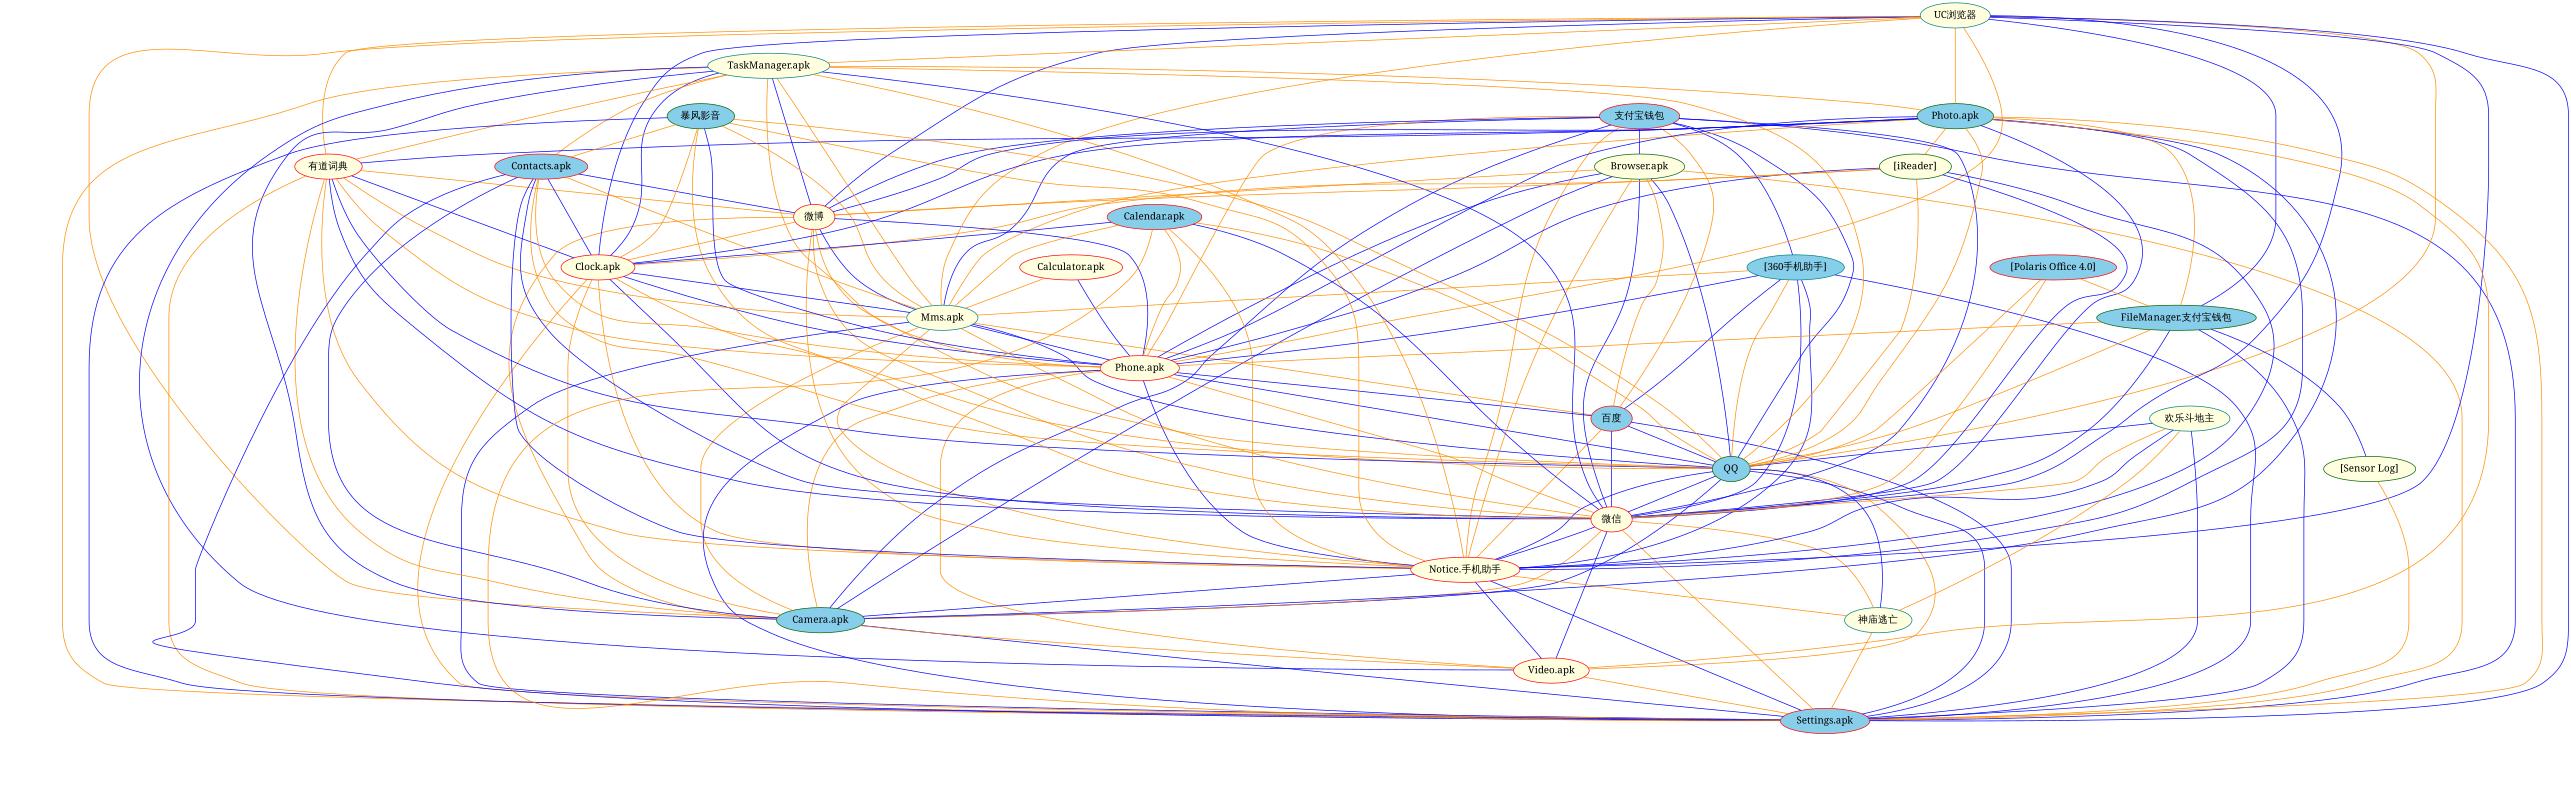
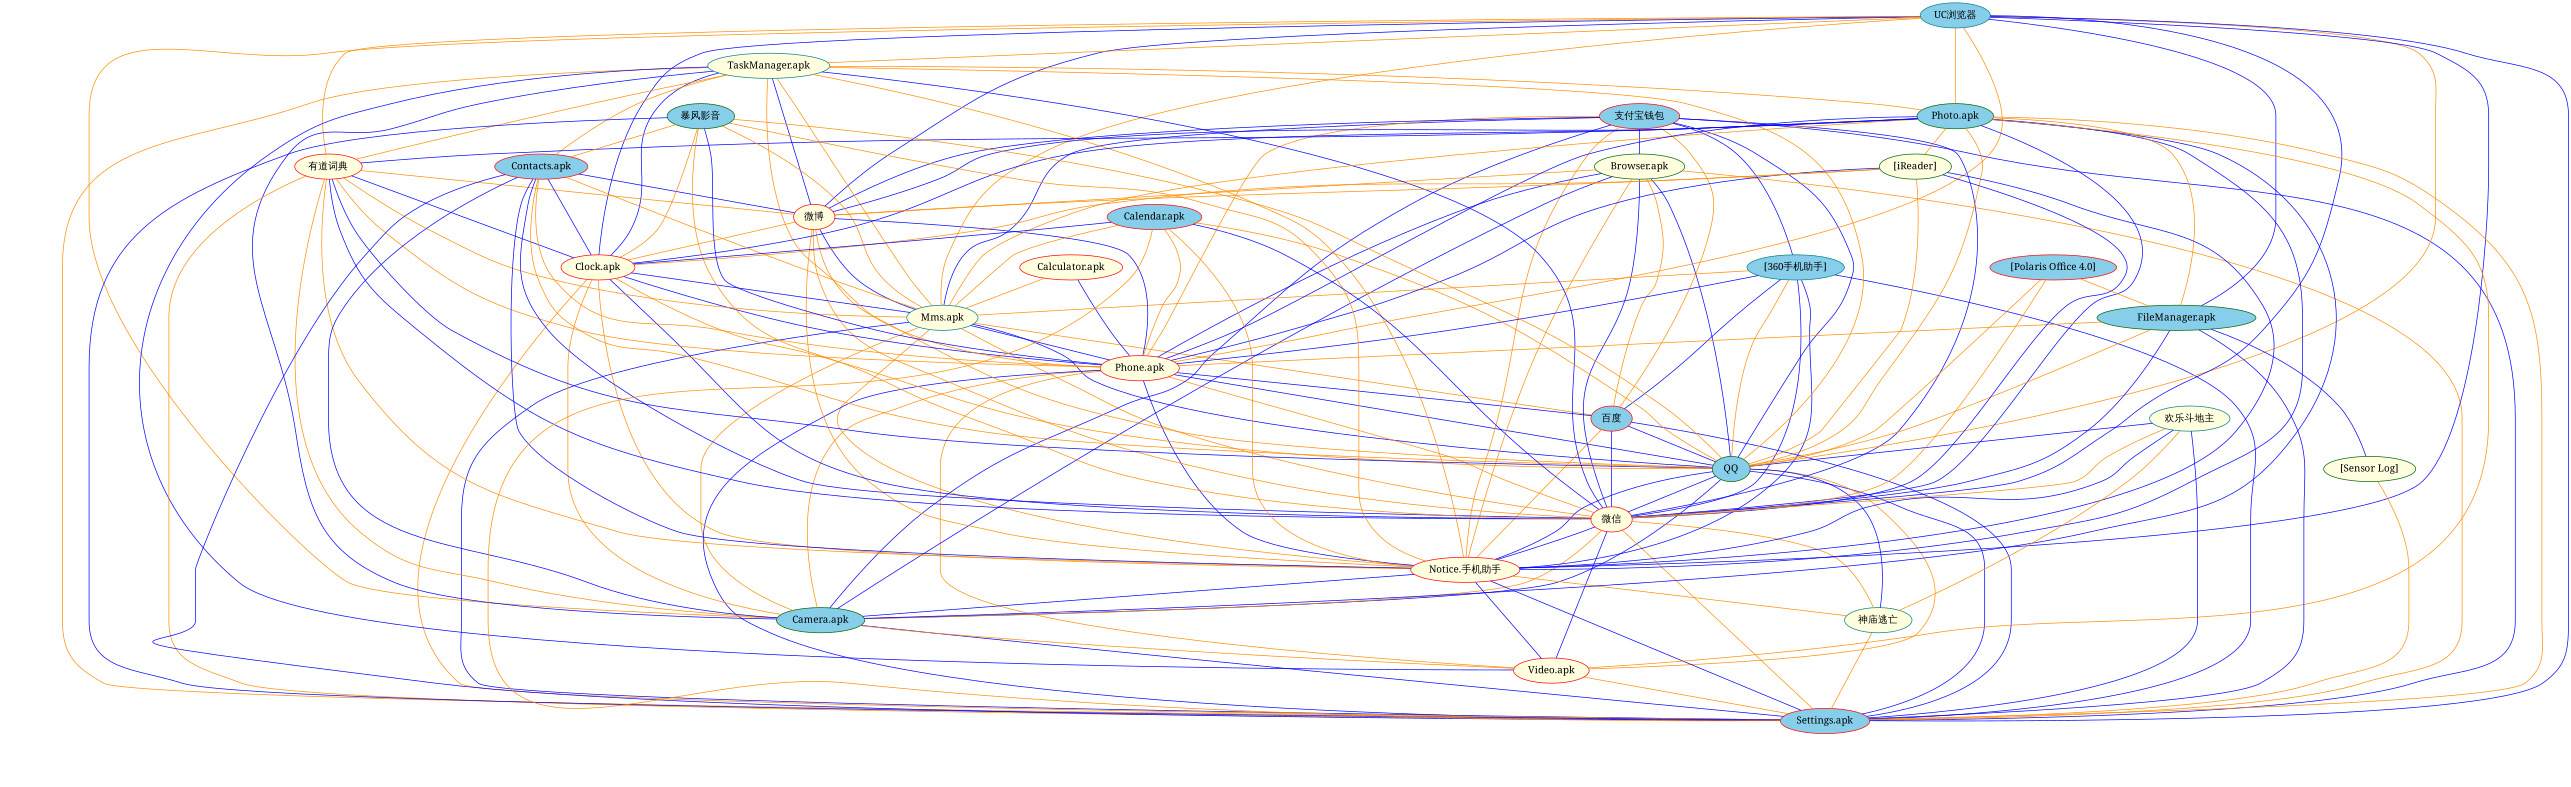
node "UC浏览器": fillcolor lightyellow -> skyblue
node "FileManager.支付宝钱包": label "FileManager.支付宝钱包" -> "FileManager.apk"
edge "微博" -- "Camera.apk": removed
